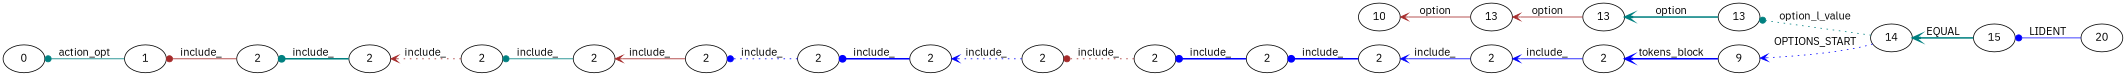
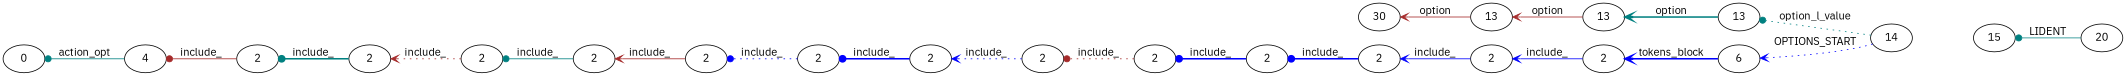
node "10": label "10" -> "30"
edge "15" -> "14": removed, label "EQUAL"
edge "20" -> "15": color blue -> teal
node "1": label "1" -> "4"
node "9": label "9" -> "6"
